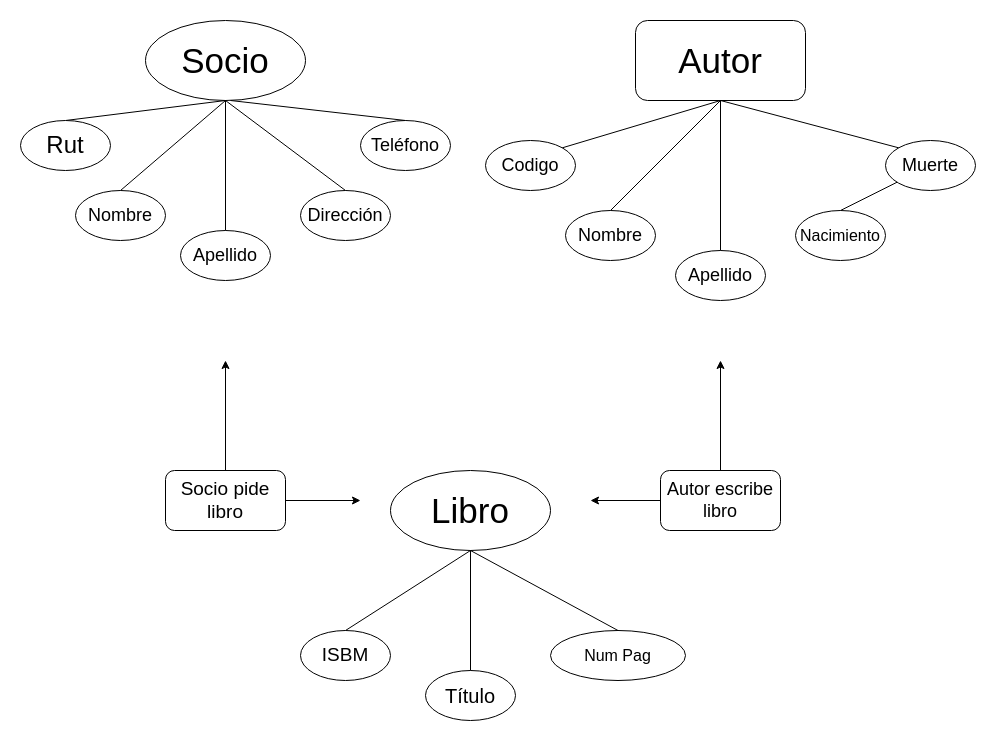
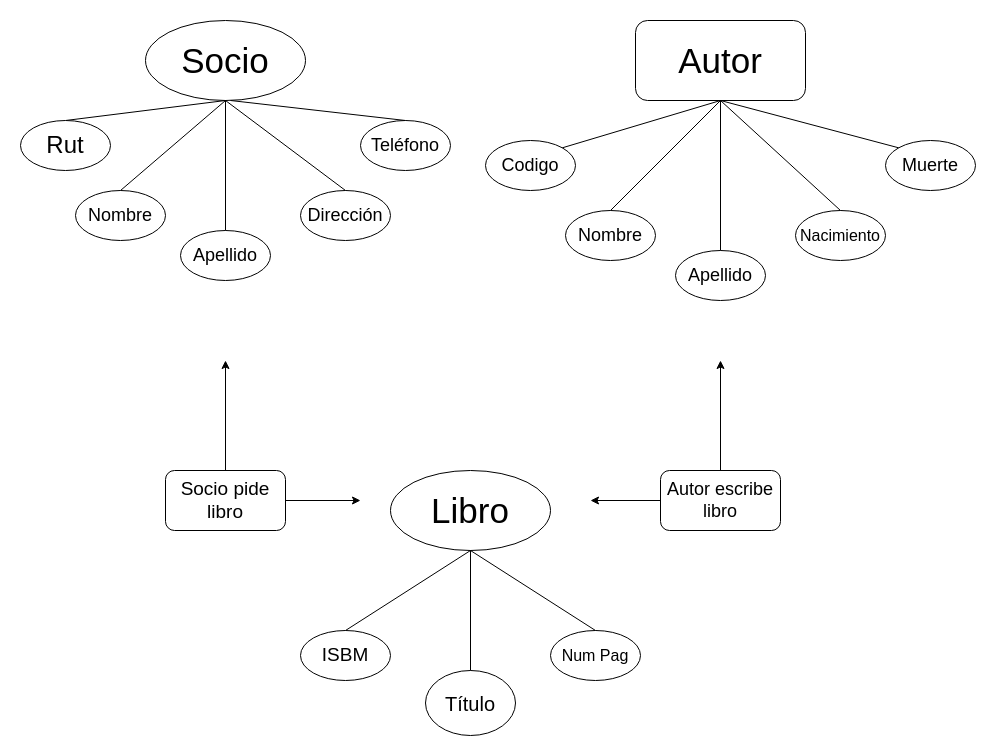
edge "Muerte" -- "Nacimiento": now "Autor" -- "Nacimiento"
node "Num Pag": size 135x50 -> 90x50
node "Título": size 90x50 -> 90x65
